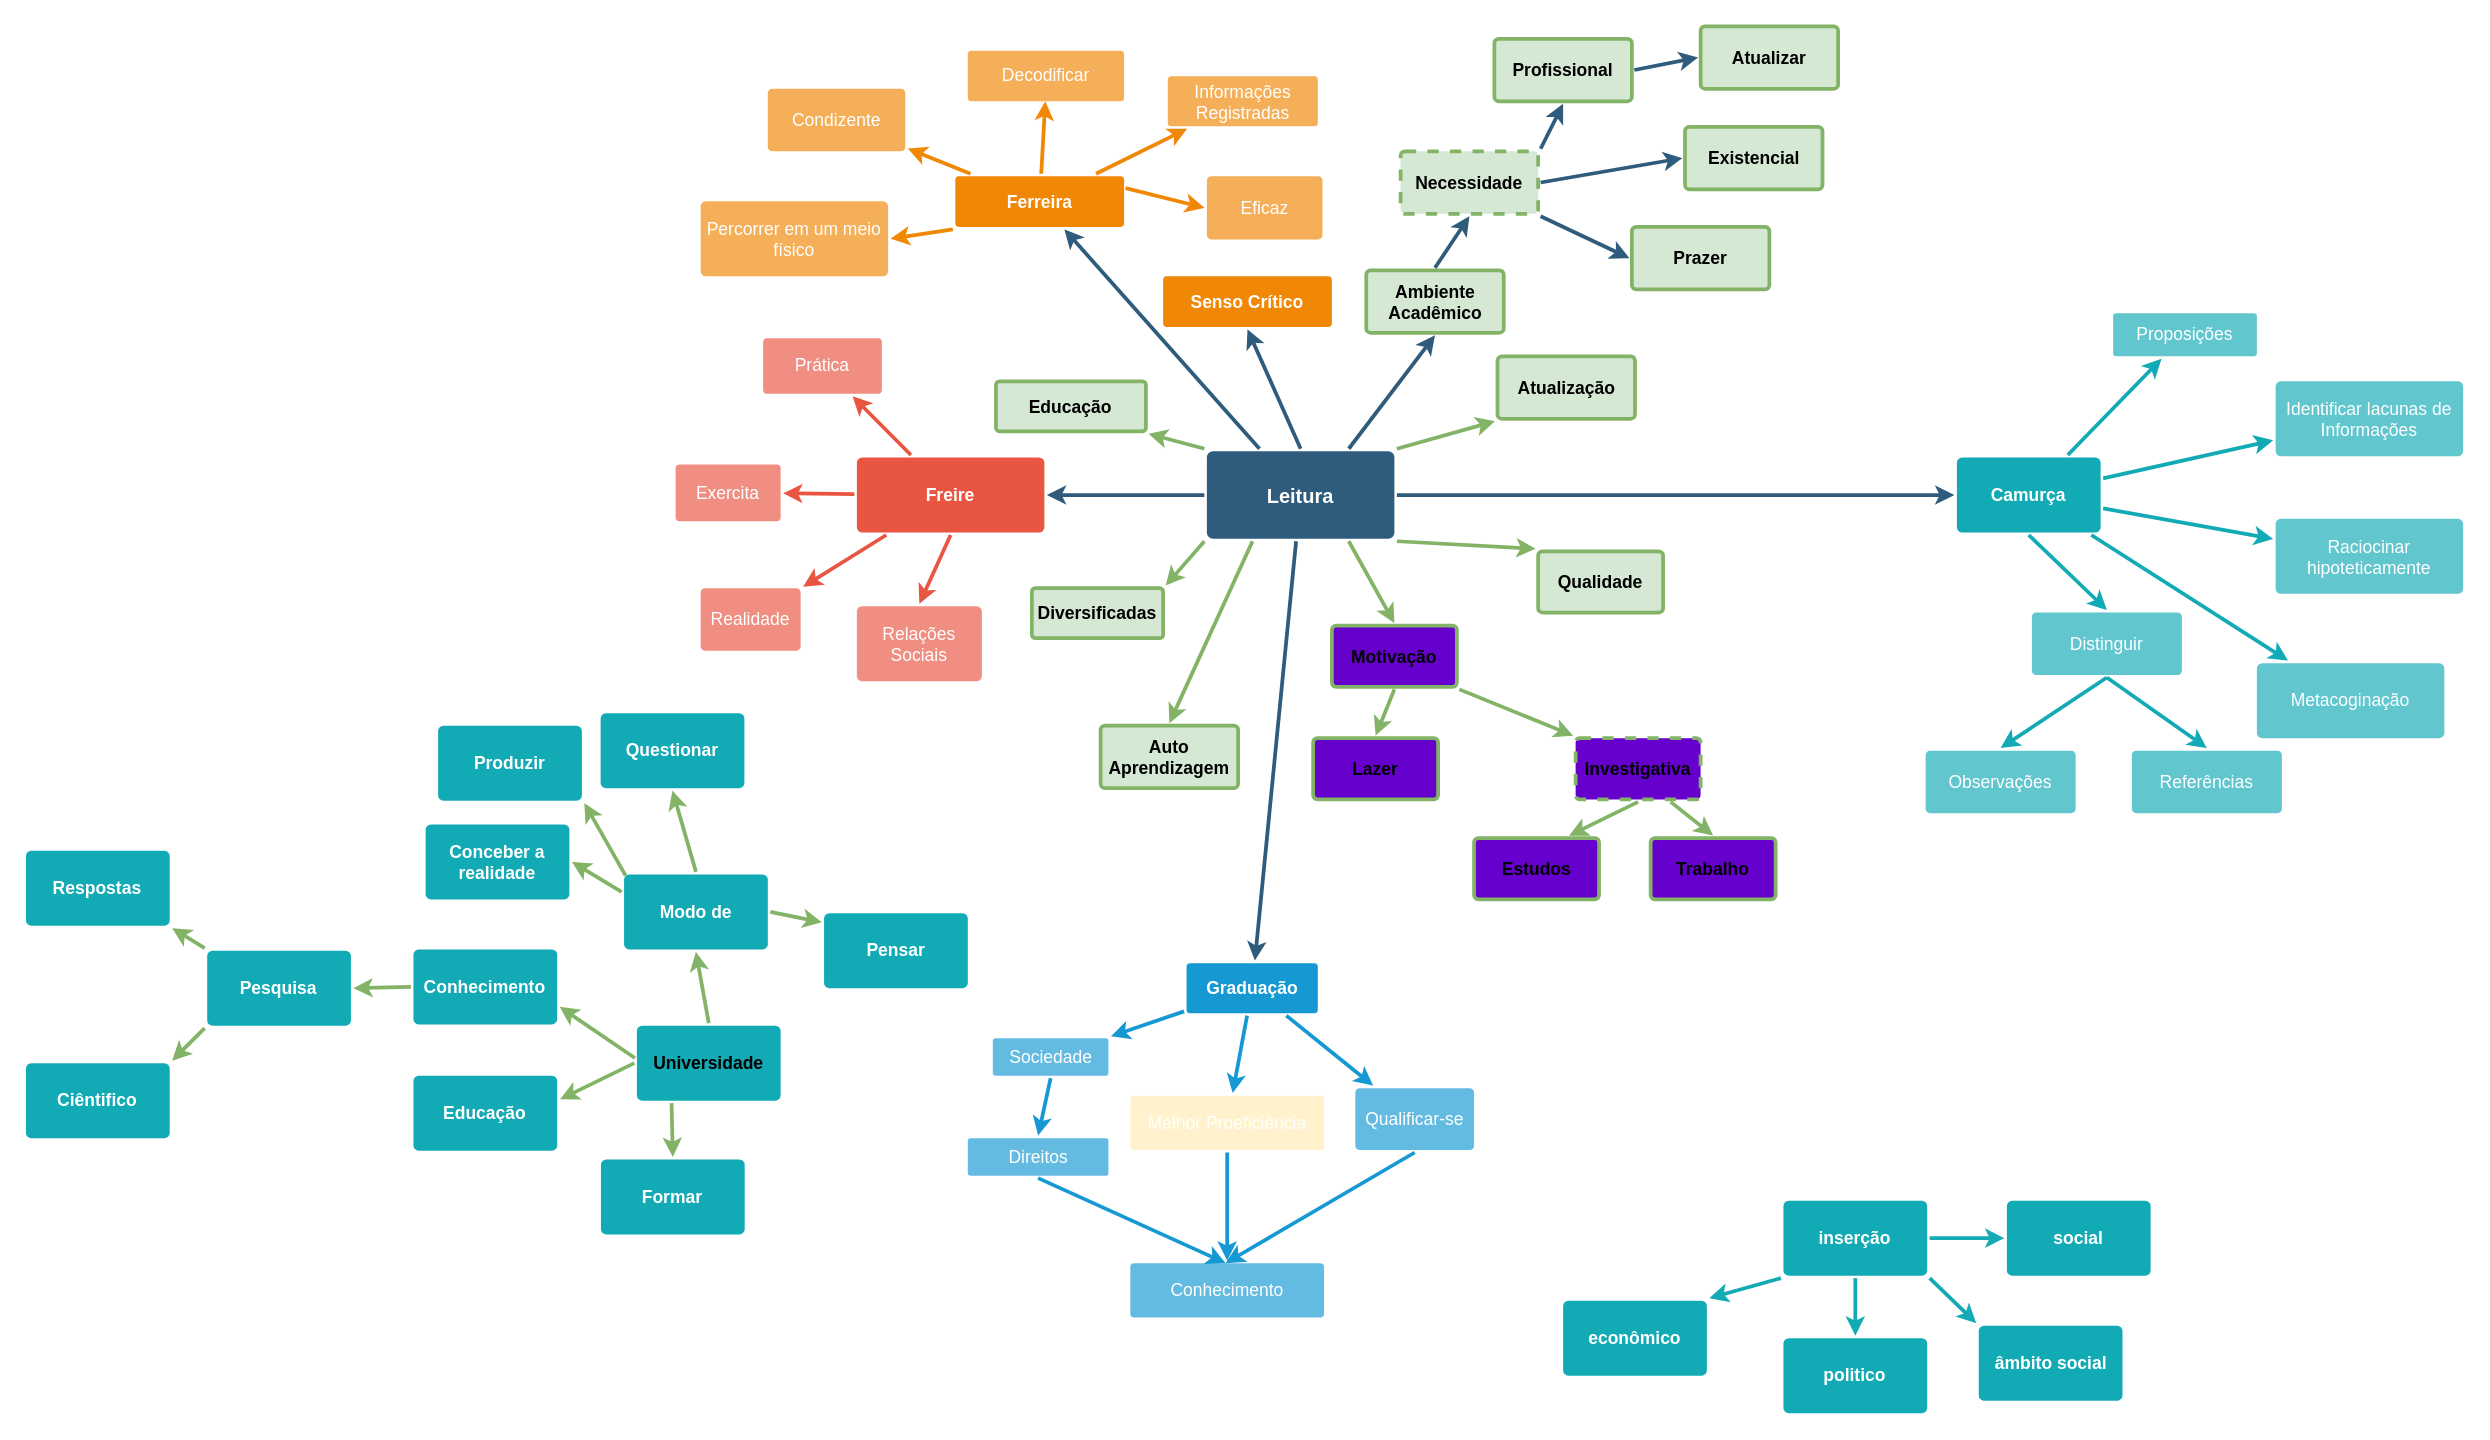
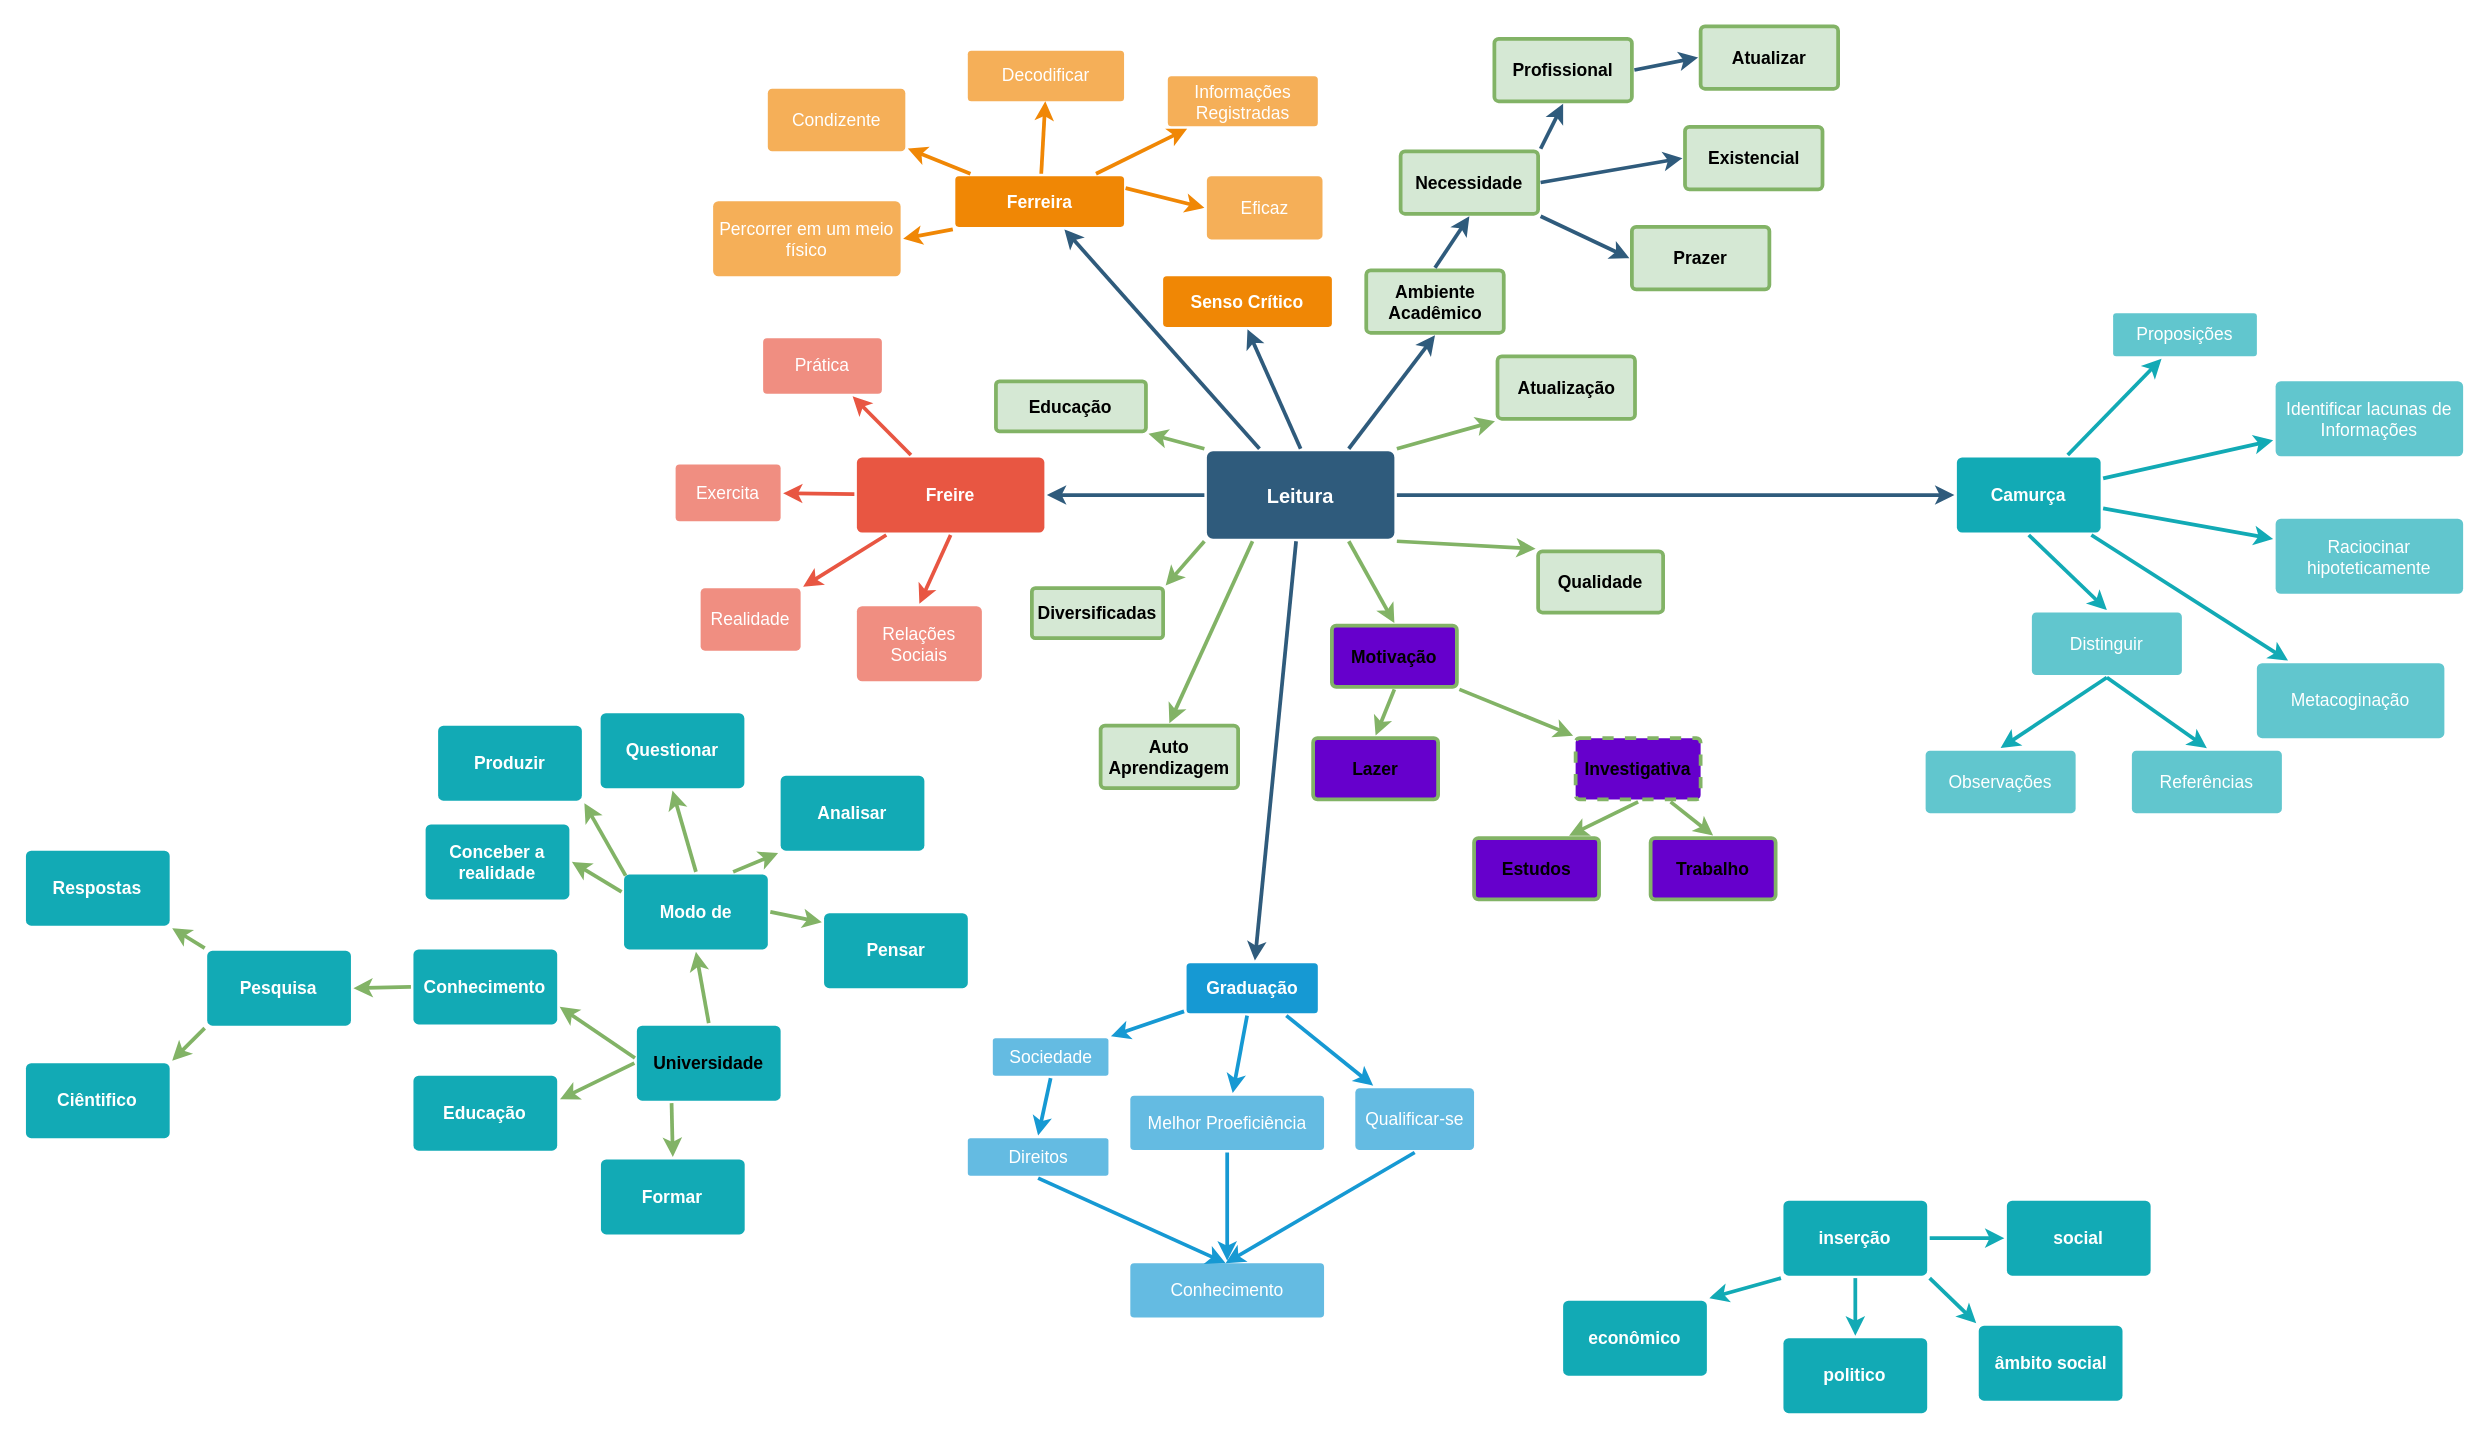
node "Necessidade": style dashed -> solid
node "Percorrer em um meio físico": moved (794, 239) -> (807, 239)
node "Analisar": added
edge "Modo de" -> "Analisar": added
node "Melhor Proeficiência": fillcolor #fff2cc -> #64bbe2
